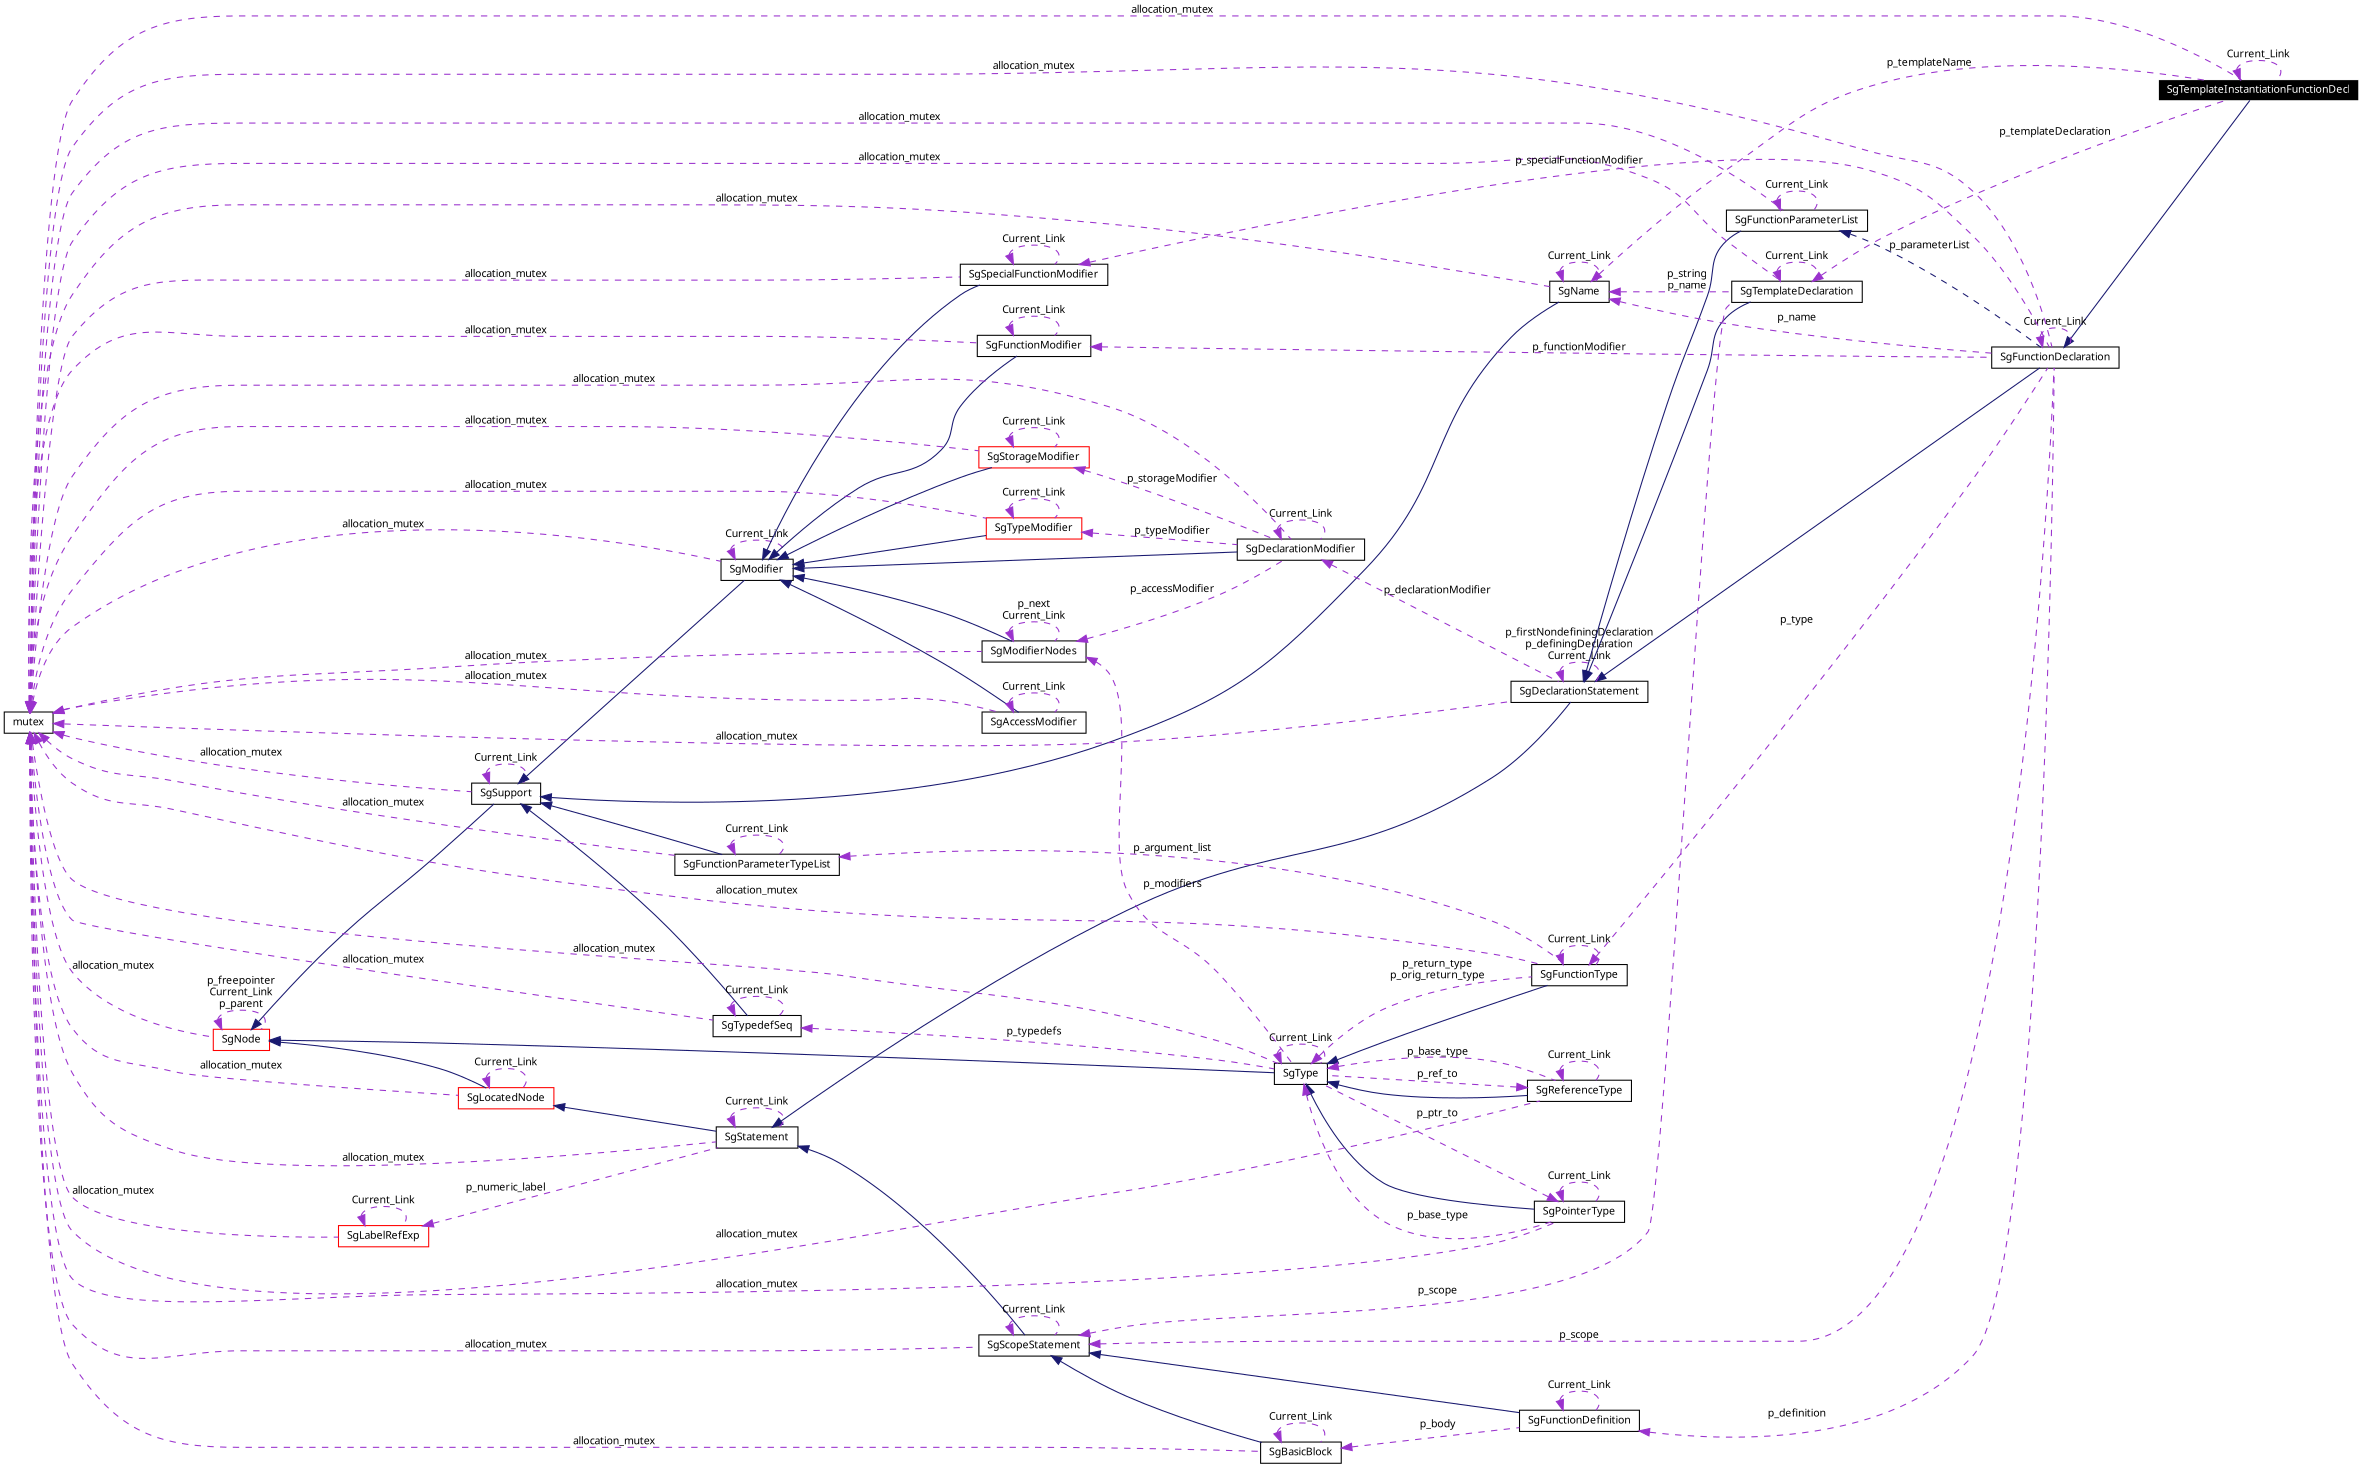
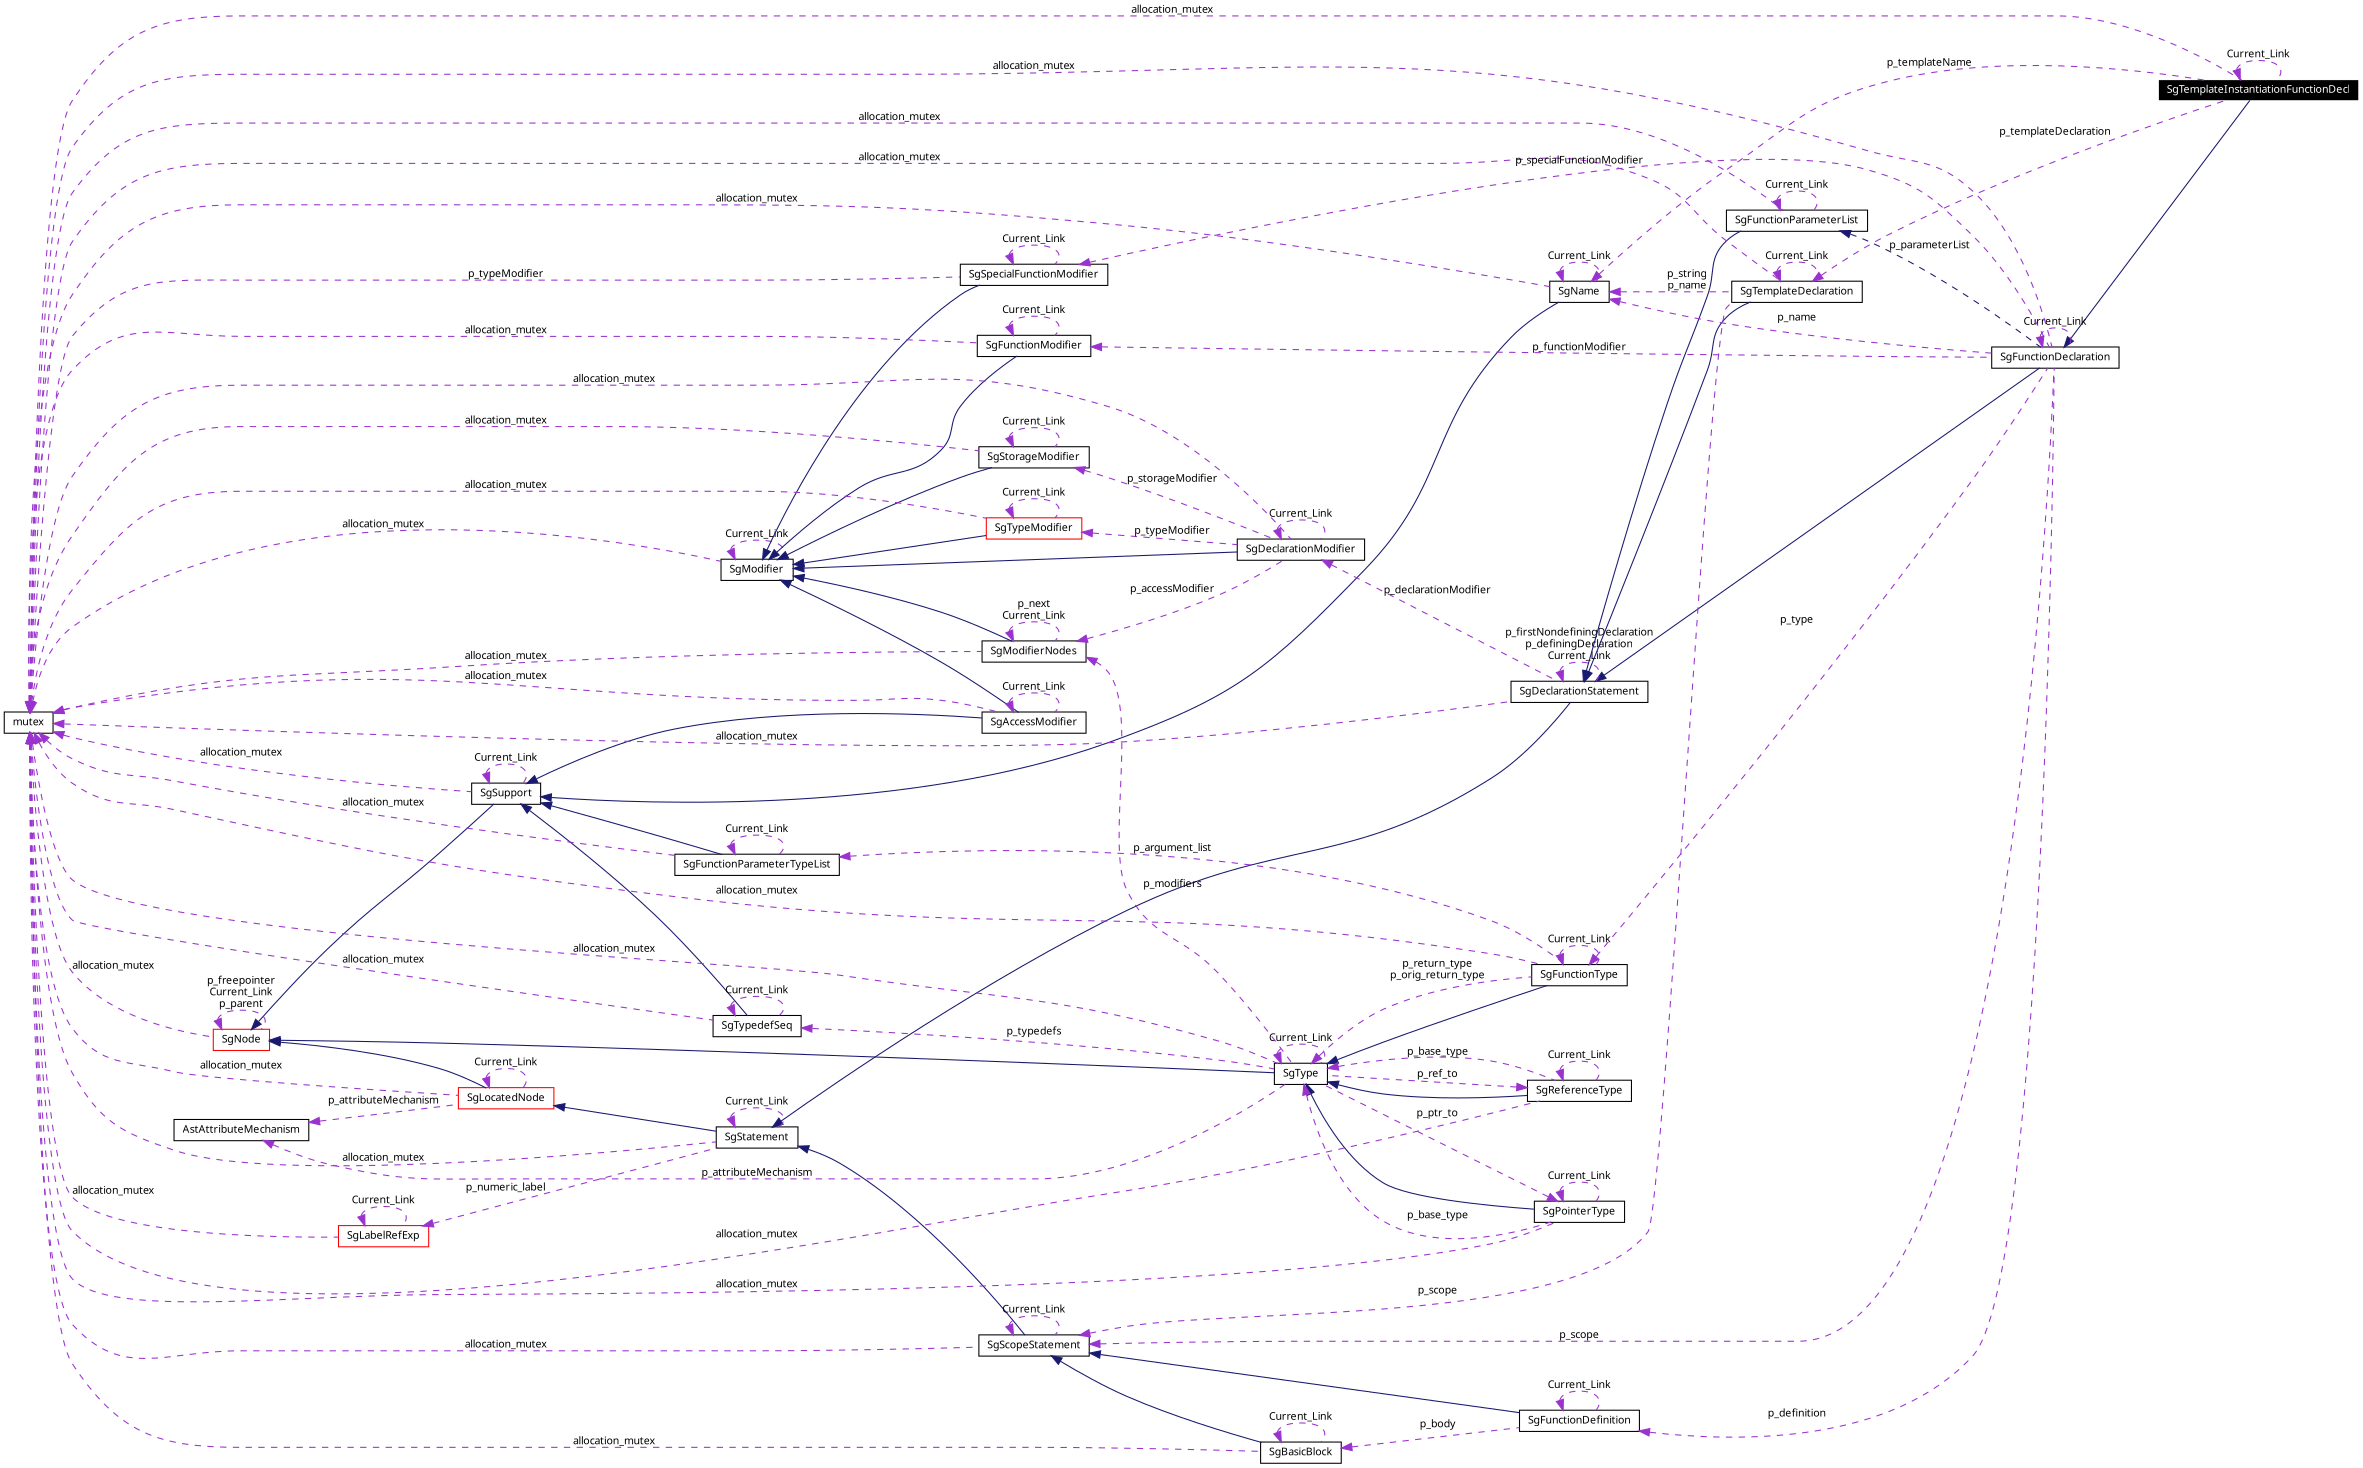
edge "SgSpecialFunctionModifier" -> "mutex": label "allocation_mutex" -> "p_typeModifier"
node "SgStorageModifier": color red -> black
edge "SgModifier" -> "SgSupport": now "SgAccessModifier" -> "SgSupport"
node "AstAttributeMechanism": added
